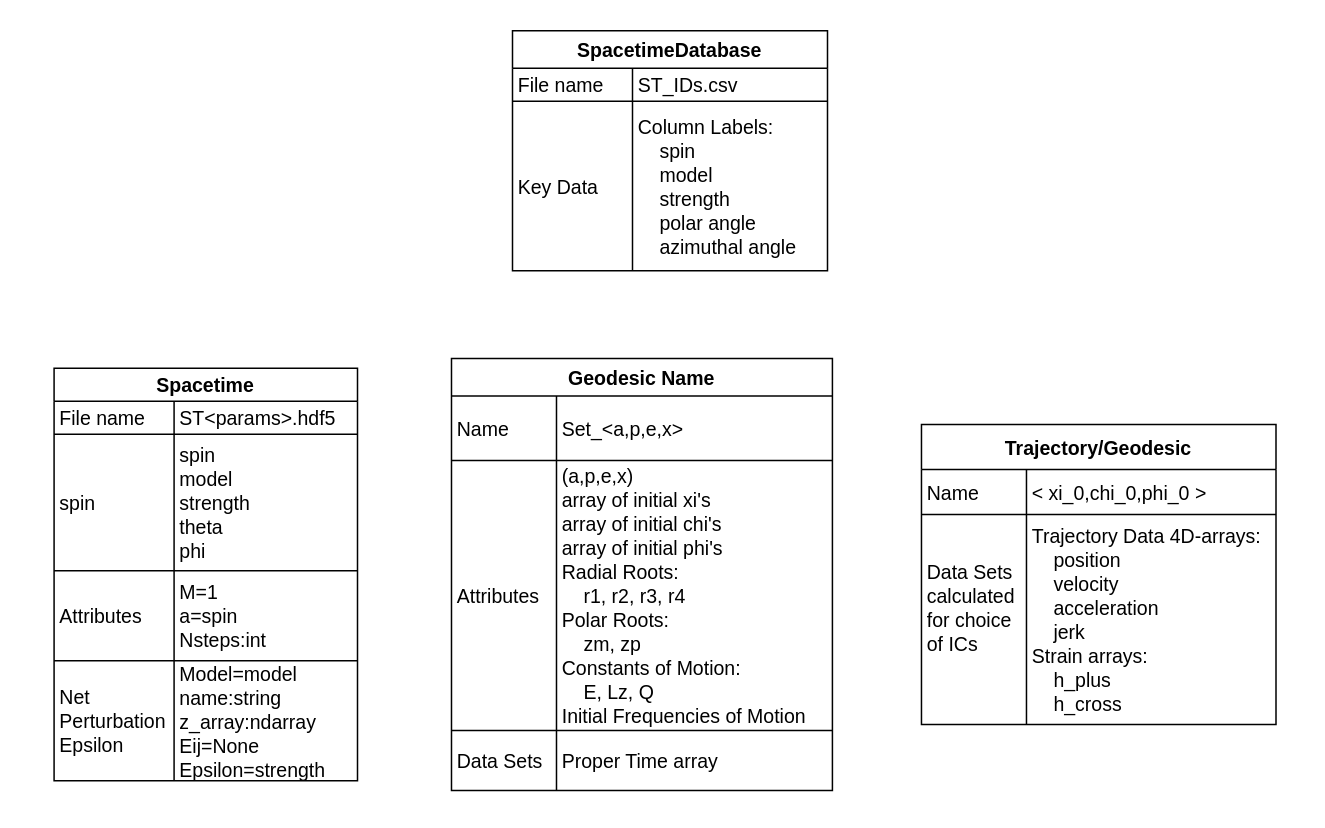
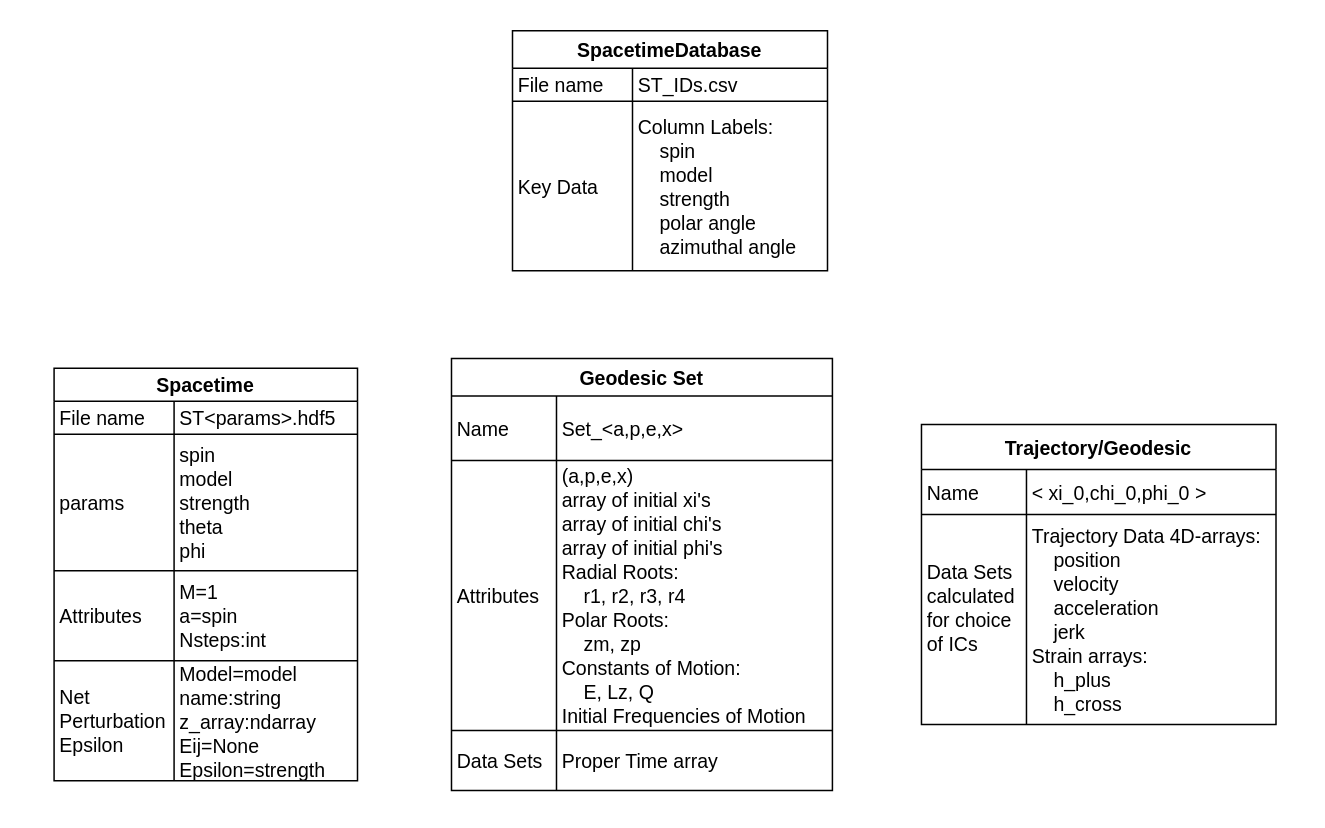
node "Geodesic Name": label "Geodesic Name" -> "Geodesic Set"
node "spin": label "spin" -> "params"
